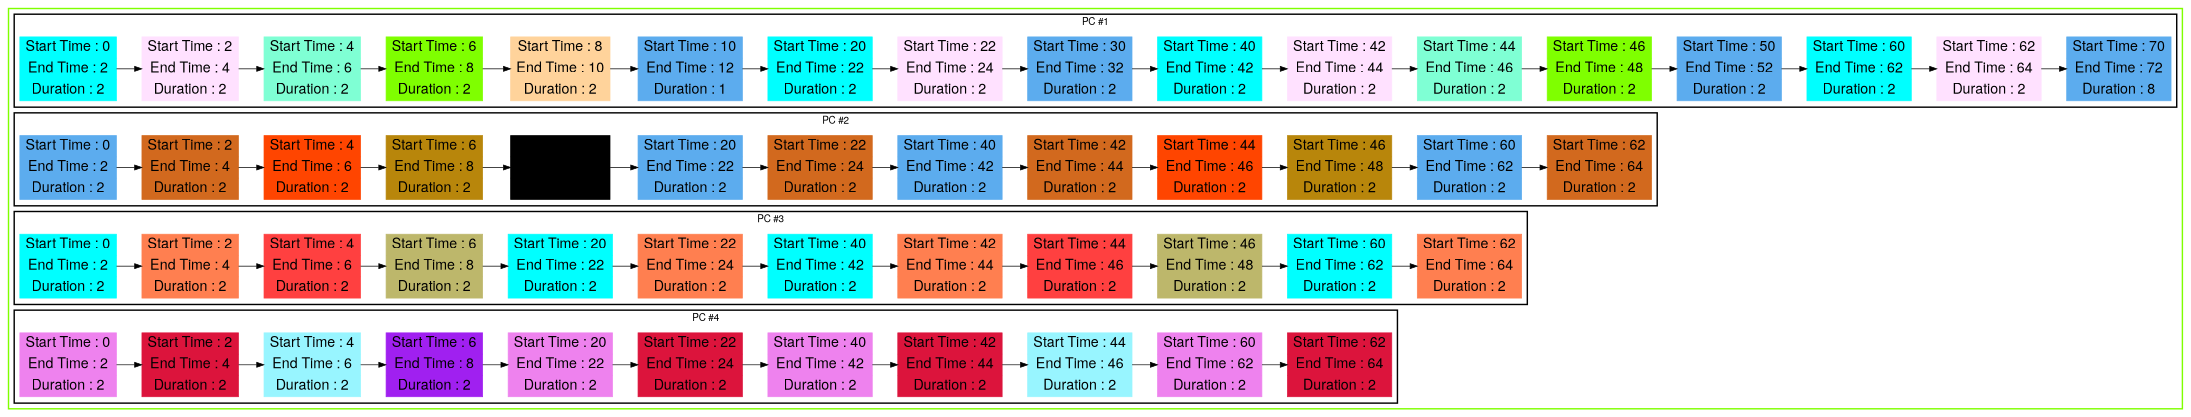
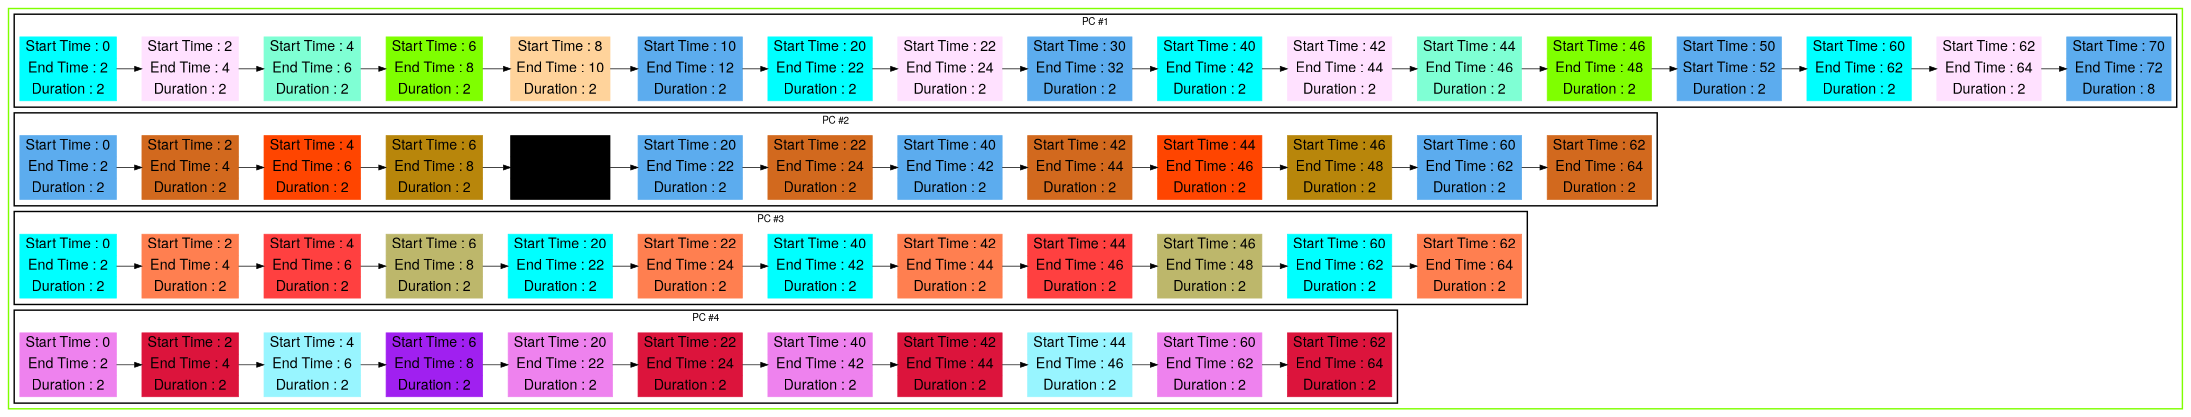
node "Start Time : 50": text "End Time : 52" -> "Start Time : 52"
node "Start Time : 10": text "Duration : 1" -> "Duration : 2"
